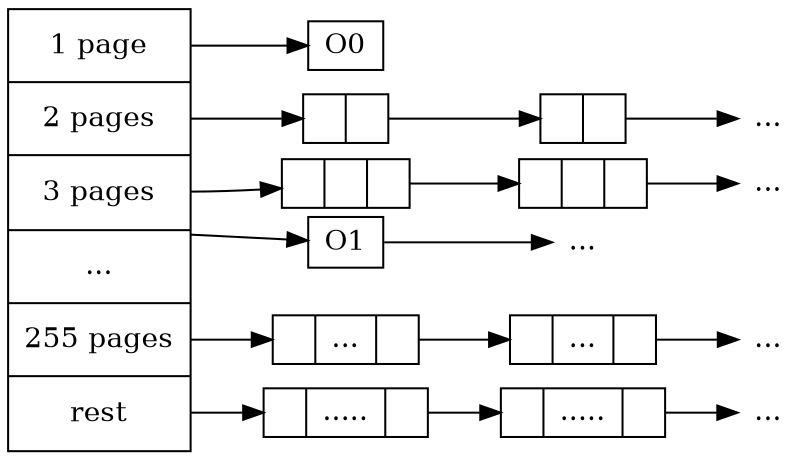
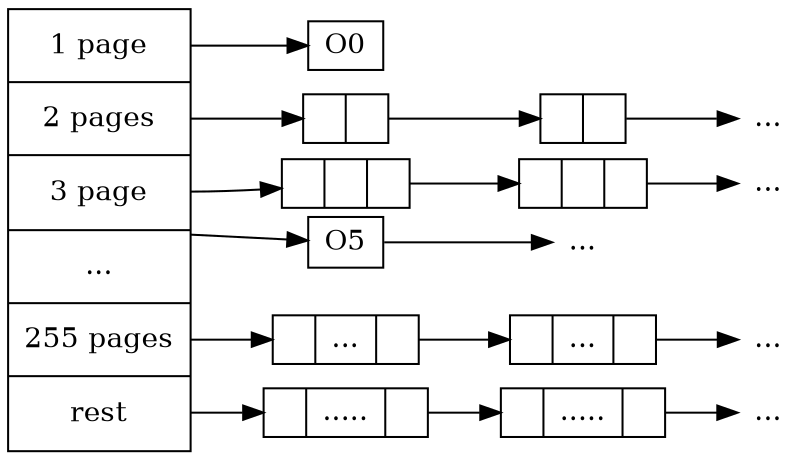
node "1 page": text "3 pages" -> "3 page"
node "O1": label "O1" -> "O5"
